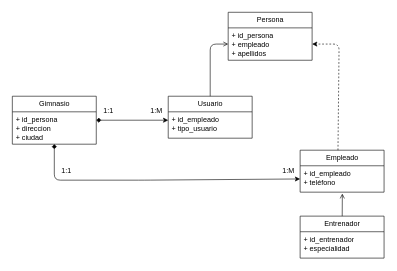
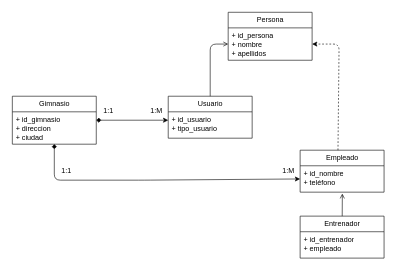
node "+ id_persona + empleado + apellidos": label "+ id_persona + empleado + apellidos" -> "+ id_persona + nombre + apellidos"
node "+ id_empleado + tipo_usuario": label "+ id_empleado + tipo_usuario" -> "+ id_usuario + tipo_usuario"
node "+ id_persona + direccion + ciudad": label "+ id_persona + direccion + ciudad" -> "+ id_gimnasio + direccion + ciudad"
node "+ id_empleado + teléfono": label "+ id_empleado + teléfono" -> "+ id_nombre + teléfono"
node "+ id_entrenador + especialidad": label "+ id_entrenador + especialidad" -> "+ id_entrenador + empleado"
